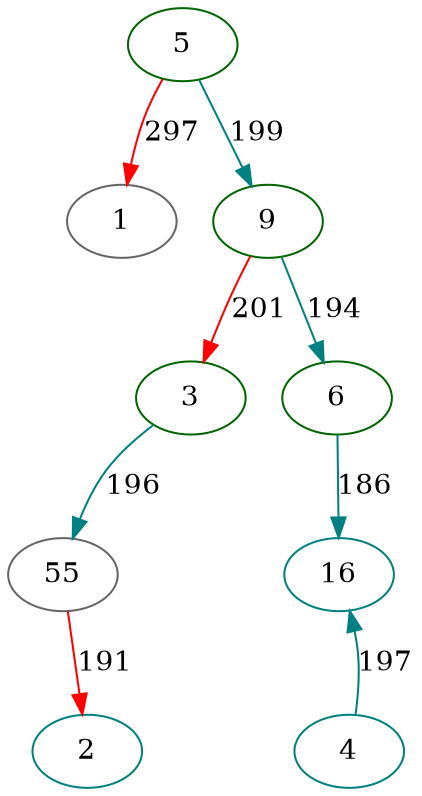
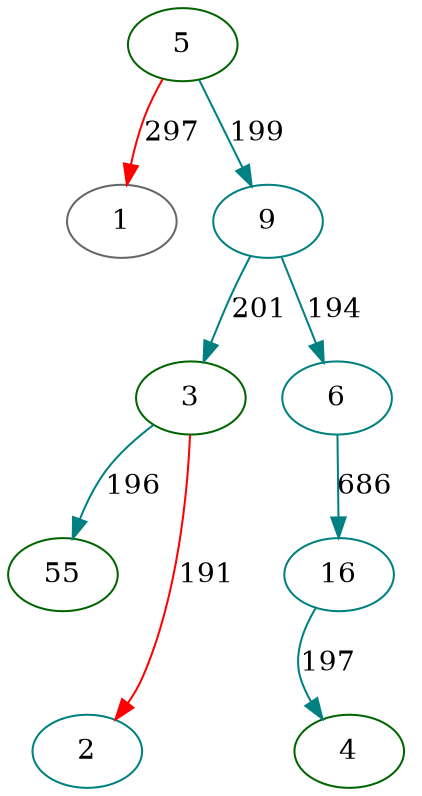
node "9": color darkgreen -> teal
edge "9" -> "3": color red -> teal
node "6": color darkgreen -> teal
edge "6" -> "16": label "186" -> "686"
node "55": color gray40 -> darkgreen
edge "55" -> "2": now "3" -> "2"
edge "4" -> "16": reversed
node "4": color teal -> darkgreen
